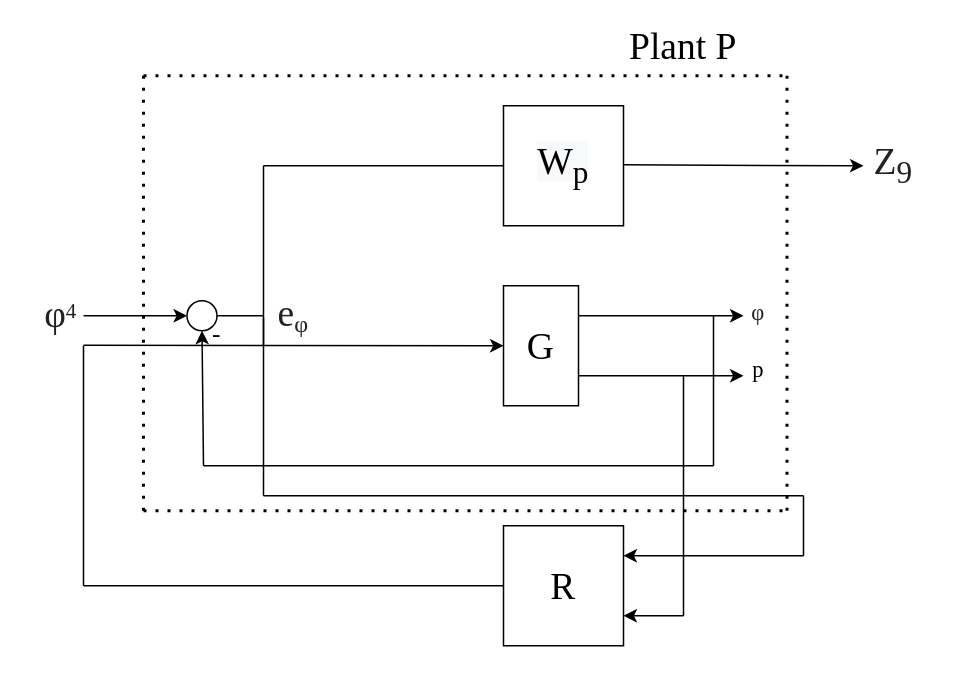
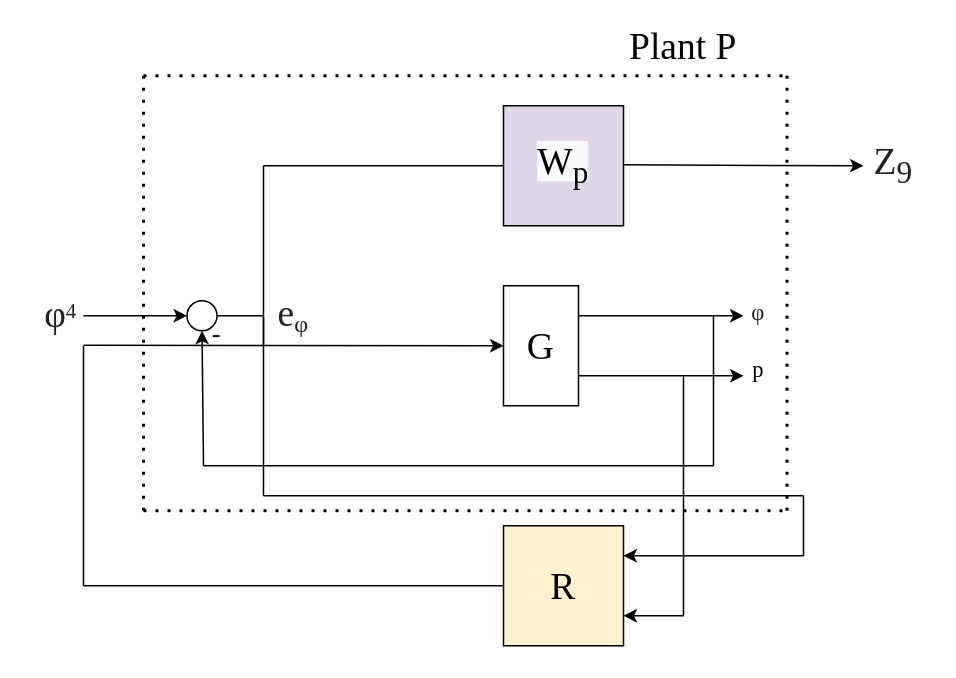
node "Wp": fillcolor #ffffff -> #e1d5e7
node "R": fillcolor #ffffff -> #fff2cc
